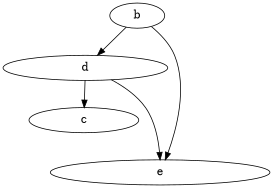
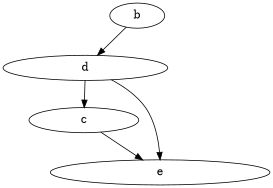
edge "b" -> "e": now "c" -> "e"
